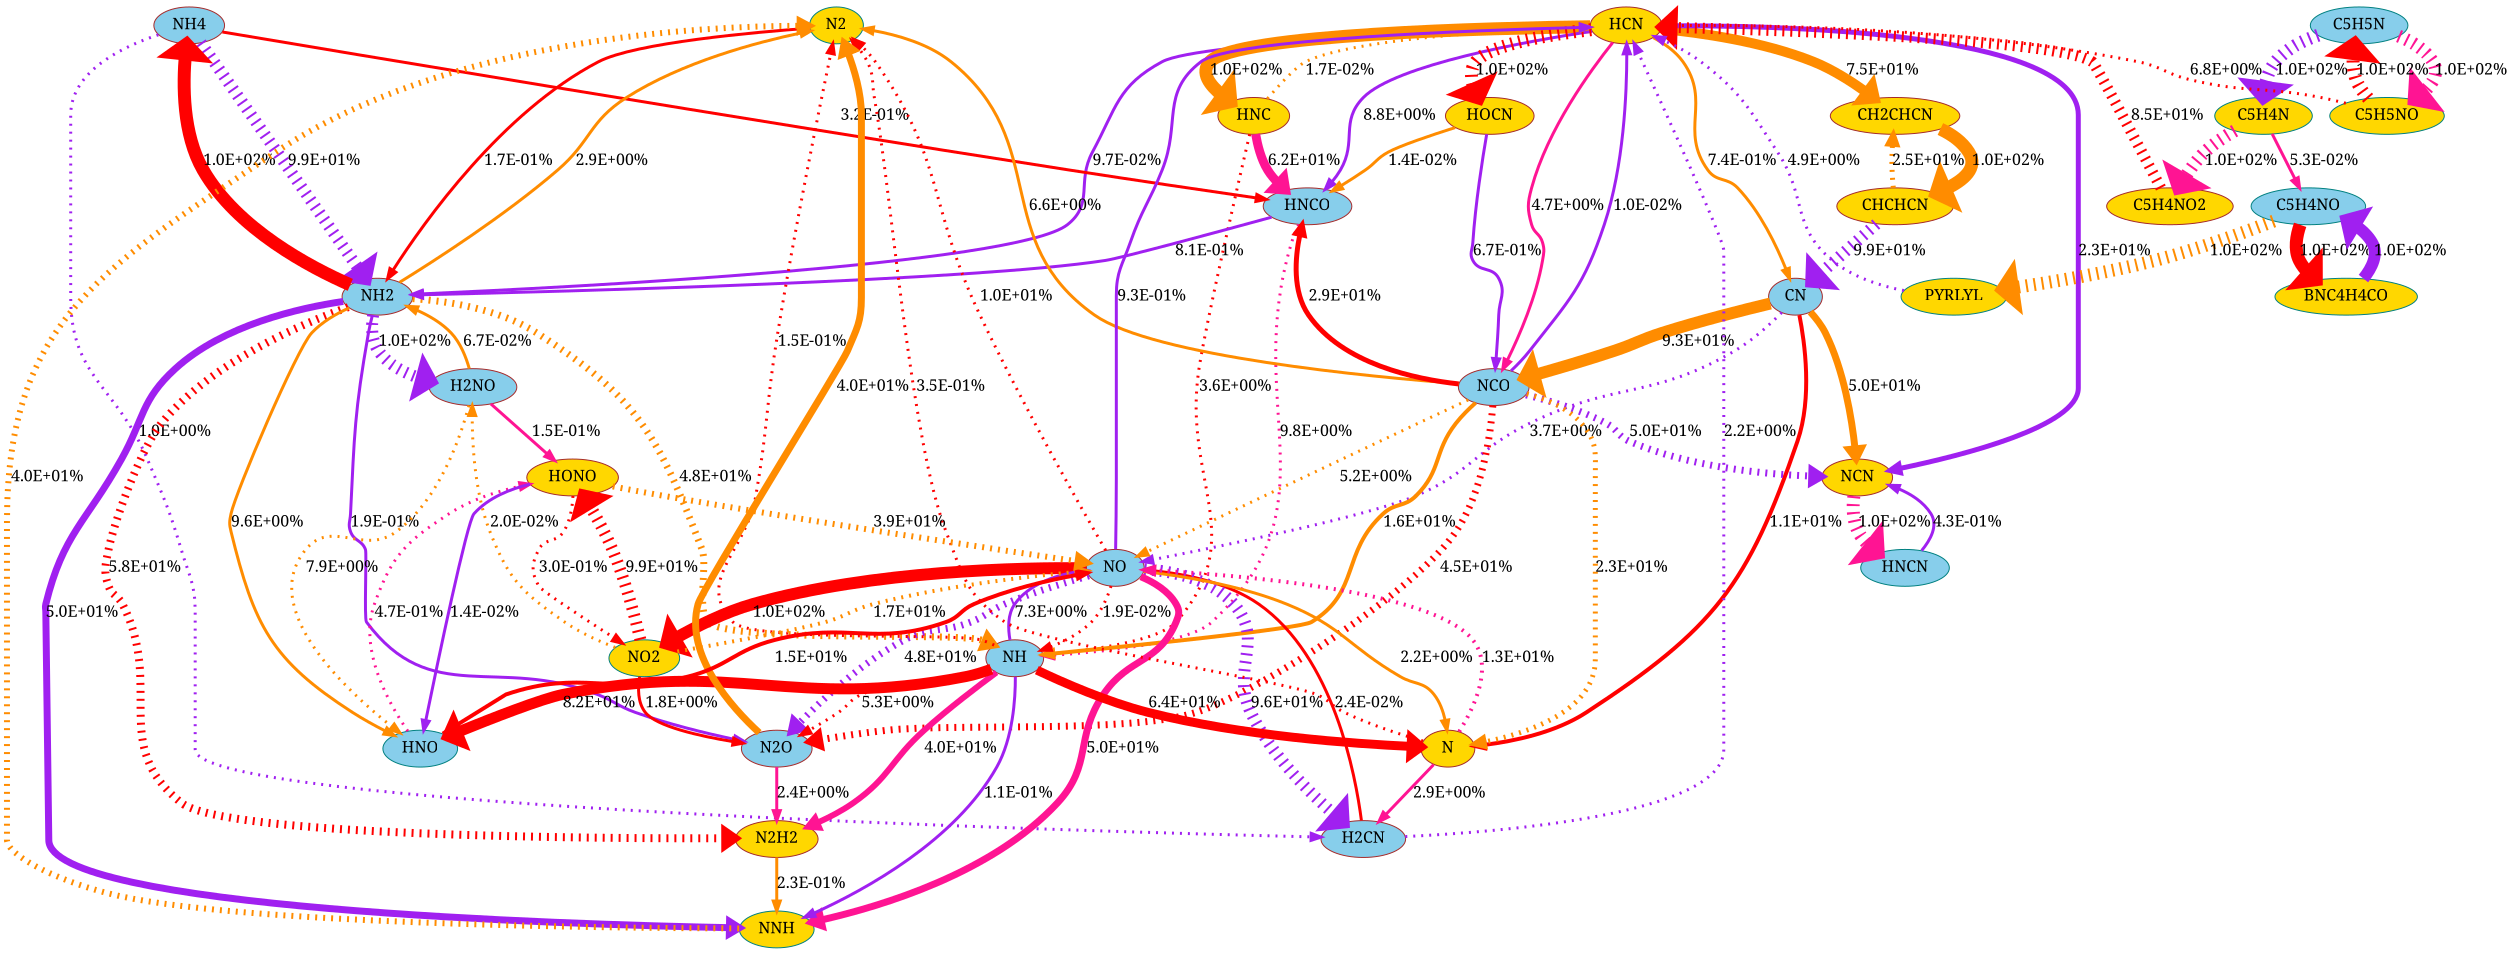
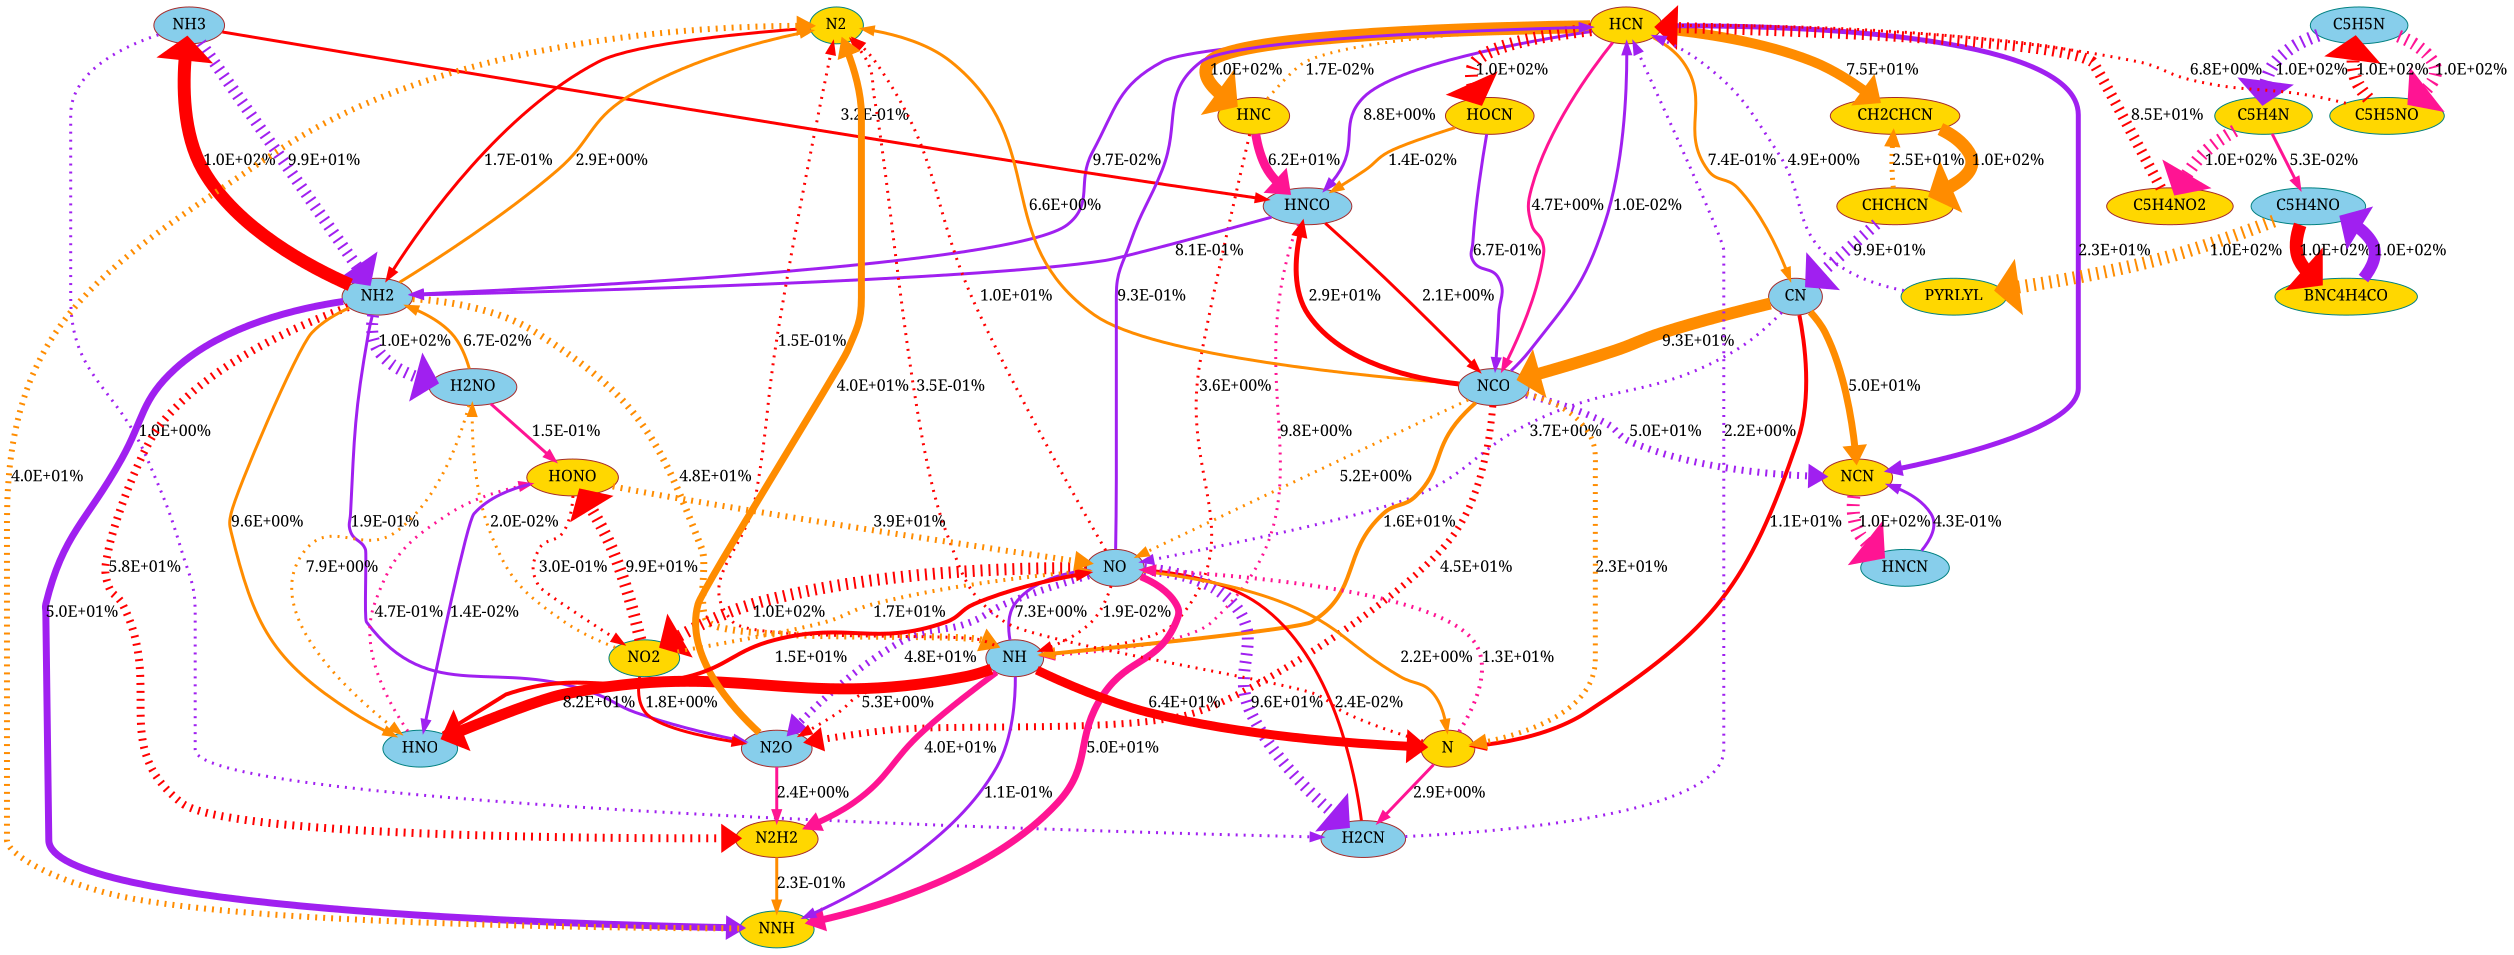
node "NH4": label "NH4" -> "NH3"
edge "HNCO" -> "NCO": added, label "2.1E+00%"
edge "NO" -> "NO2": style solid -> dotted
